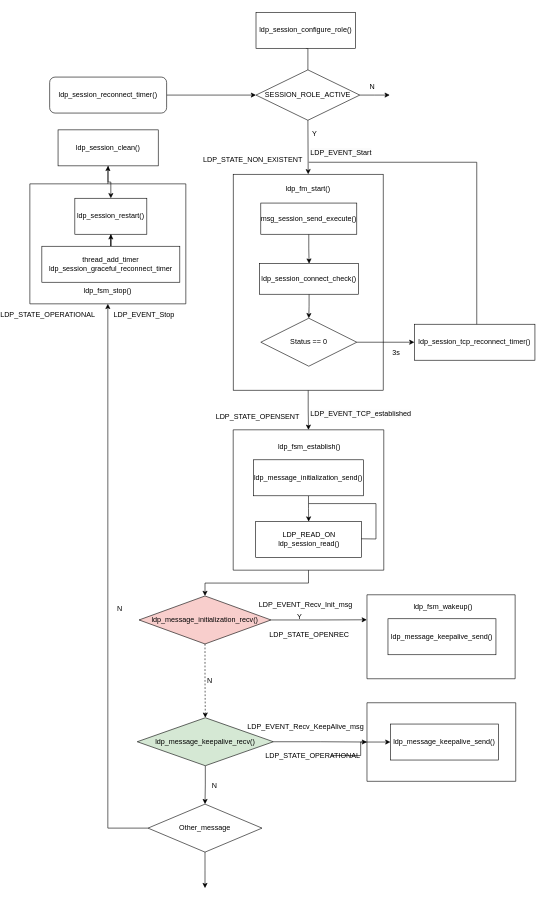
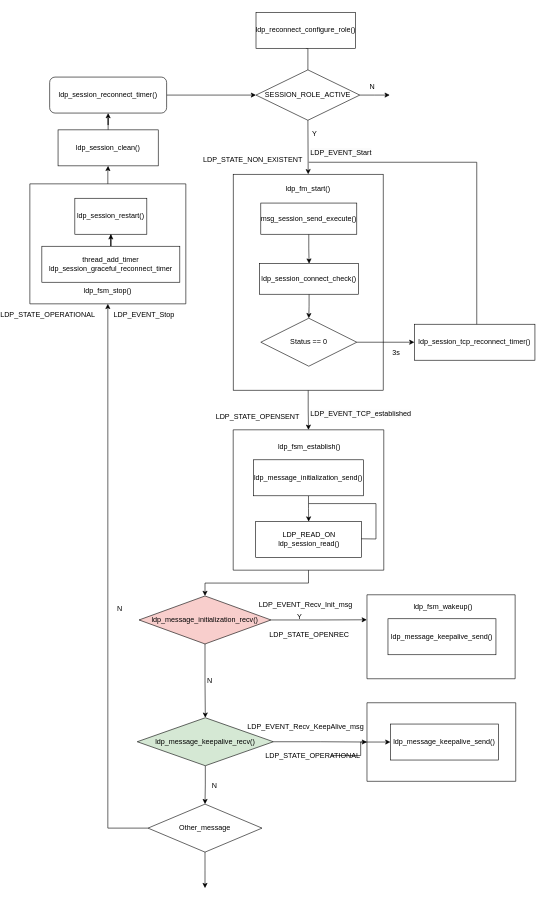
node "ldp_session_configure_role()": label "ldp_session_configure_role()" -> "ldp_reconnect_configure_role()"
edge "ldp_session_clean()" -> "ldp_session_restart()": now "ldp_session_clean()" -> "ldp_session_reconnect_timer()"
edge "ldp_message_initialization_recv()" -> "ldp_message_keepalive_recv()": style dashed -> solid
